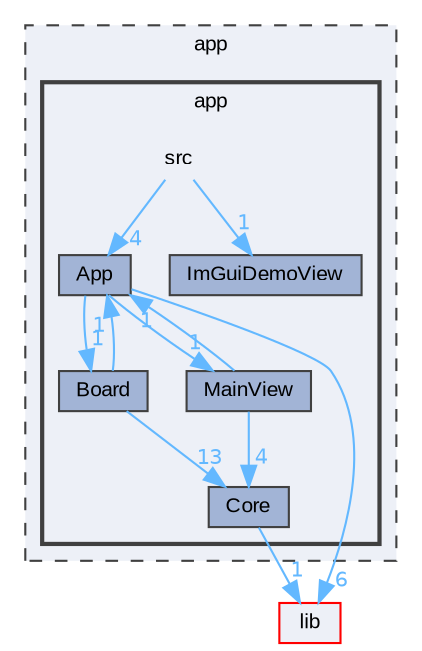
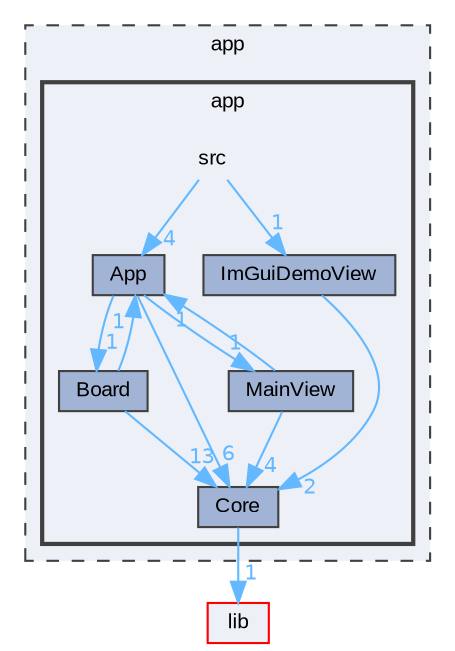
edge "App" -> "lib": now "App" -> "Core"
edge "ImGuiDemoView" -> "Core": added
